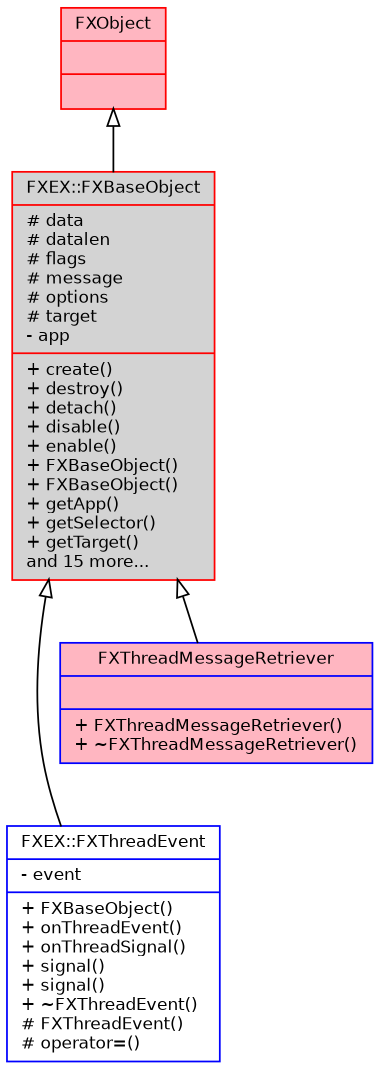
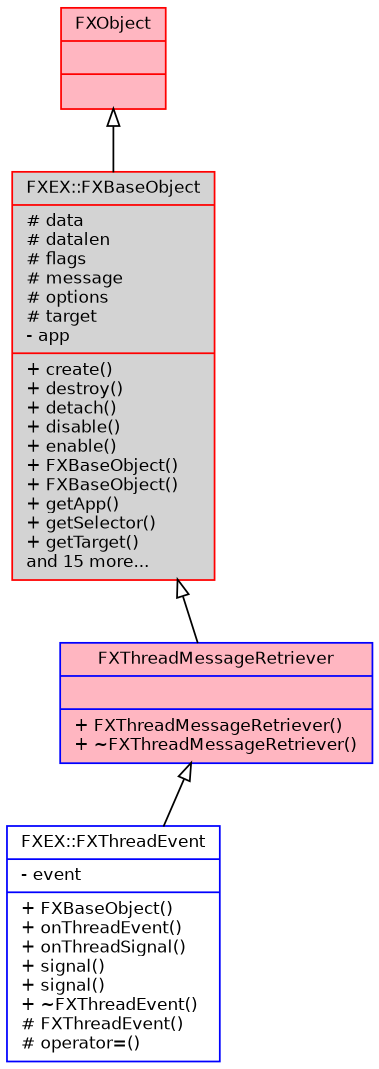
edge "FXEX::FXThreadEvent" -> "FXEX::FXBaseObject": now "FXEX::FXThreadEvent" -> "FXThreadMessageRetriever"
